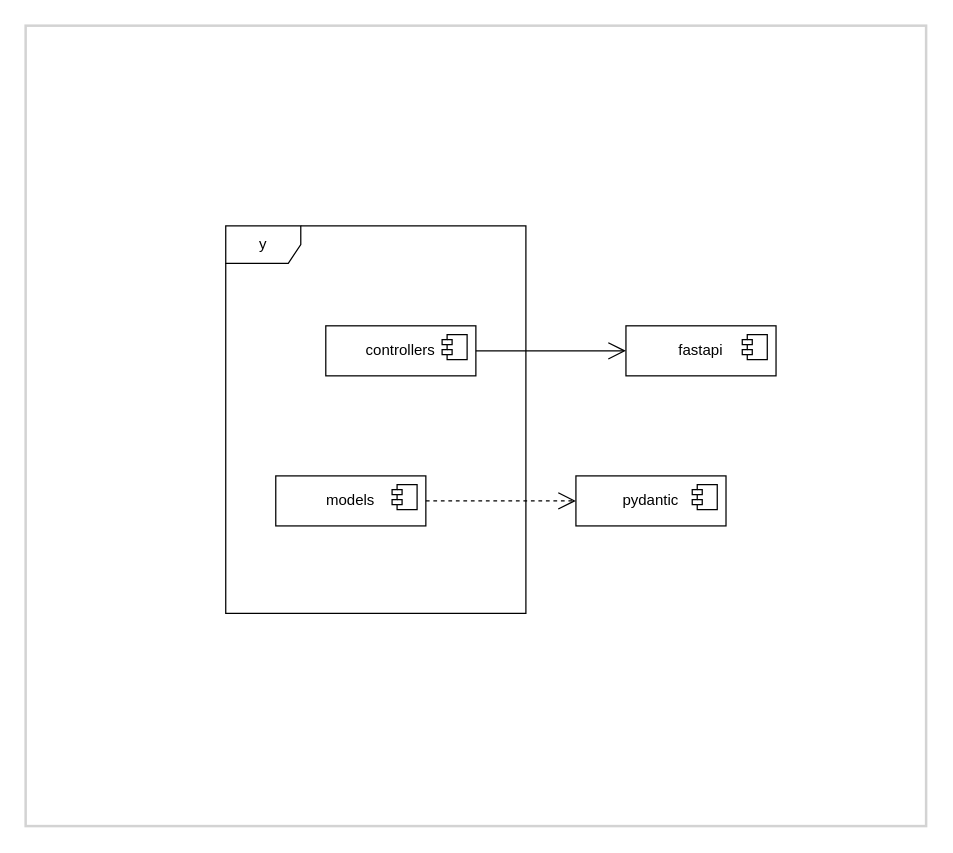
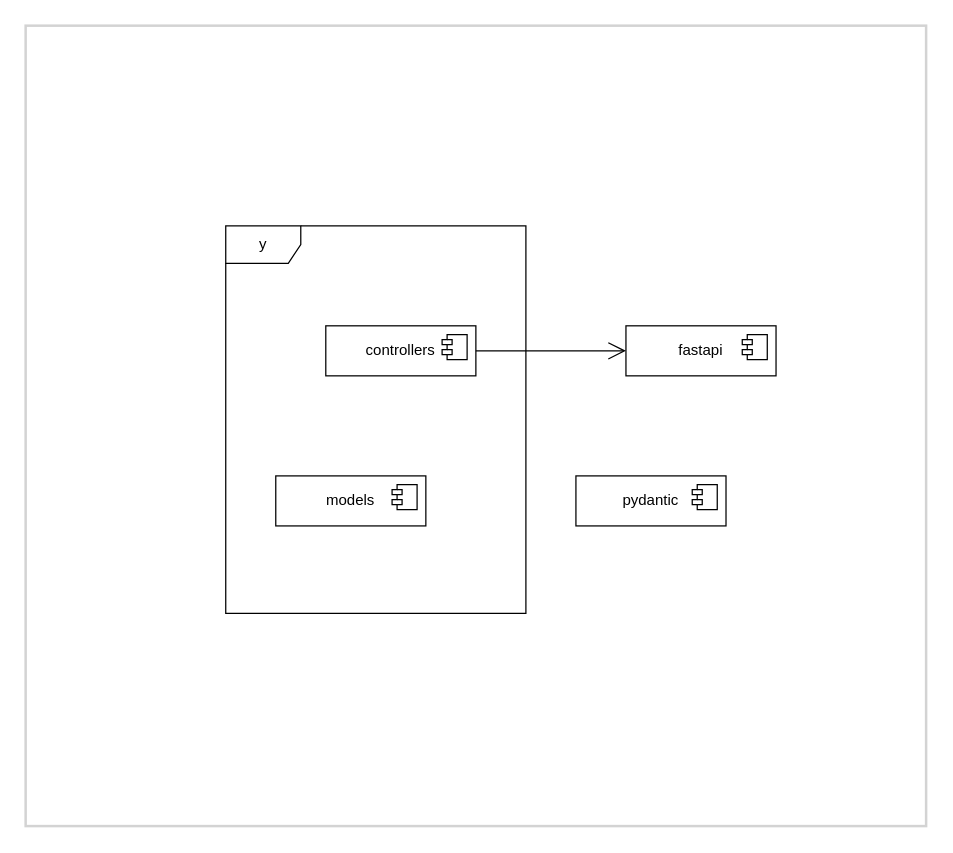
edge "models" -> "pydantic": removed
